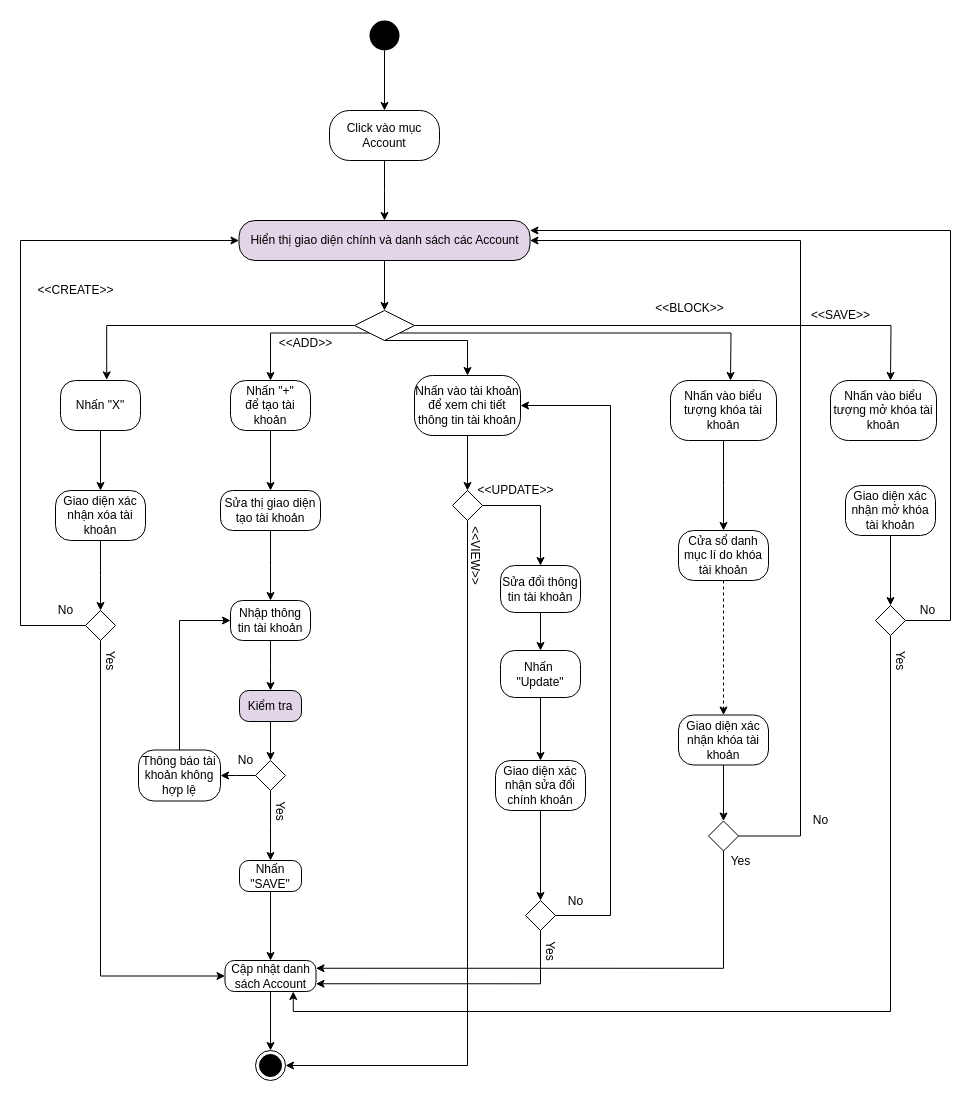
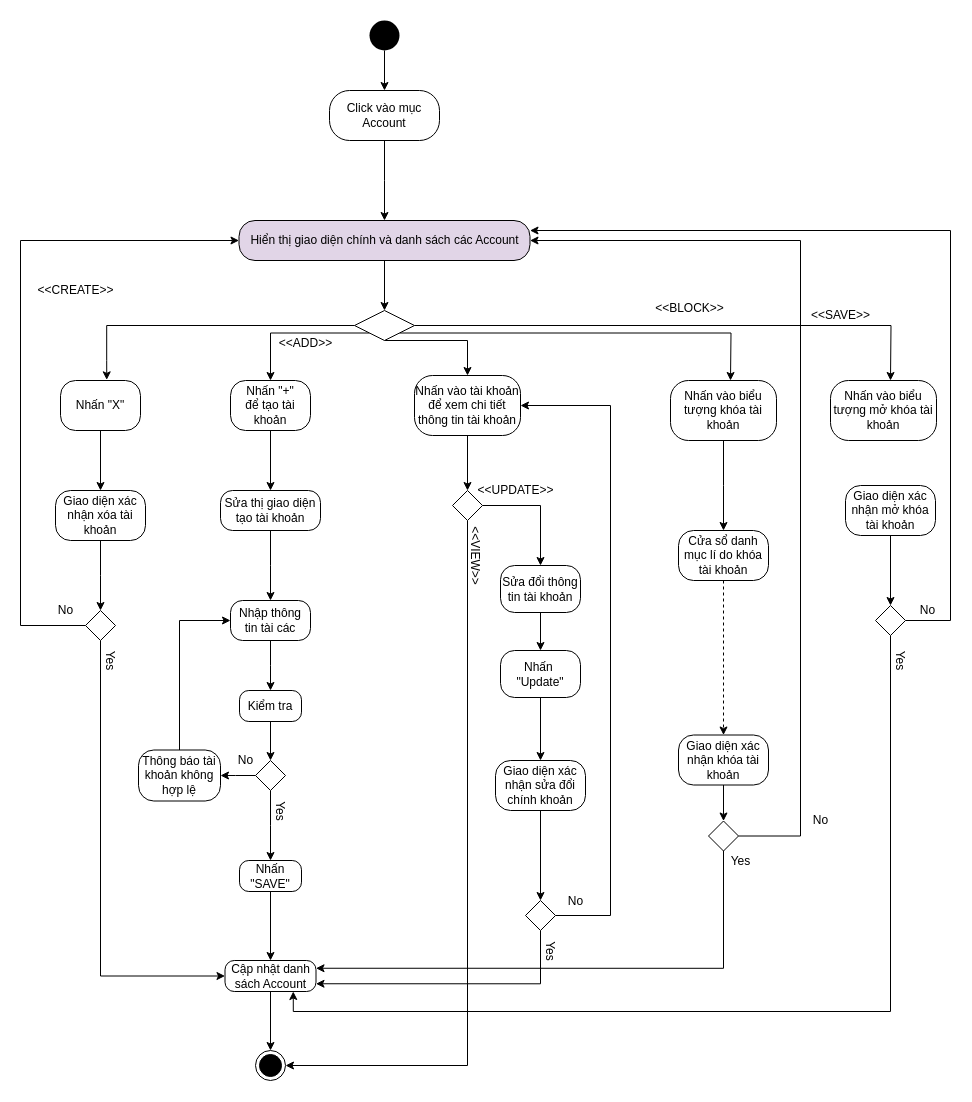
node "Click vào mục Account": moved (385, 136) -> (385, 116)
node "Nhập thông tin tài khoản": label "Nhập thông tin tài khoản" -> "Nhập thông tin tài các"
node "Kiểm tra": fillcolor #e1d5e7 -> #ffffff
node "Giao diện xác nhận khóa tài khoản": moved (724, 740) -> (724, 760)
